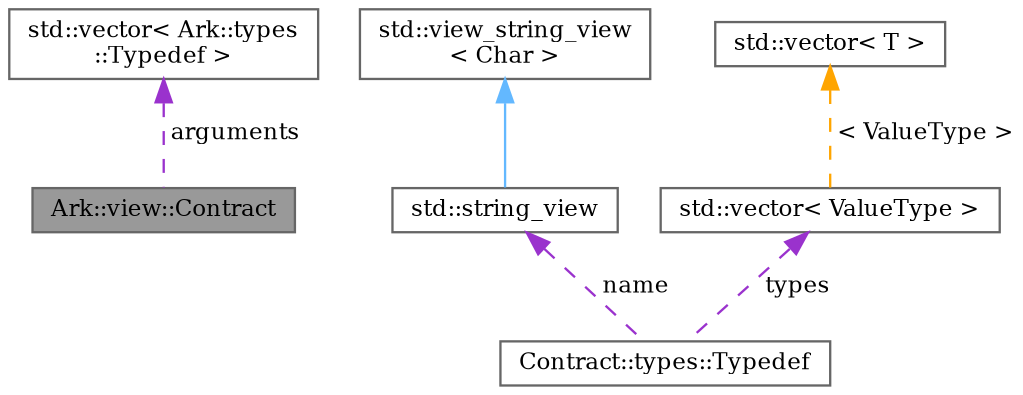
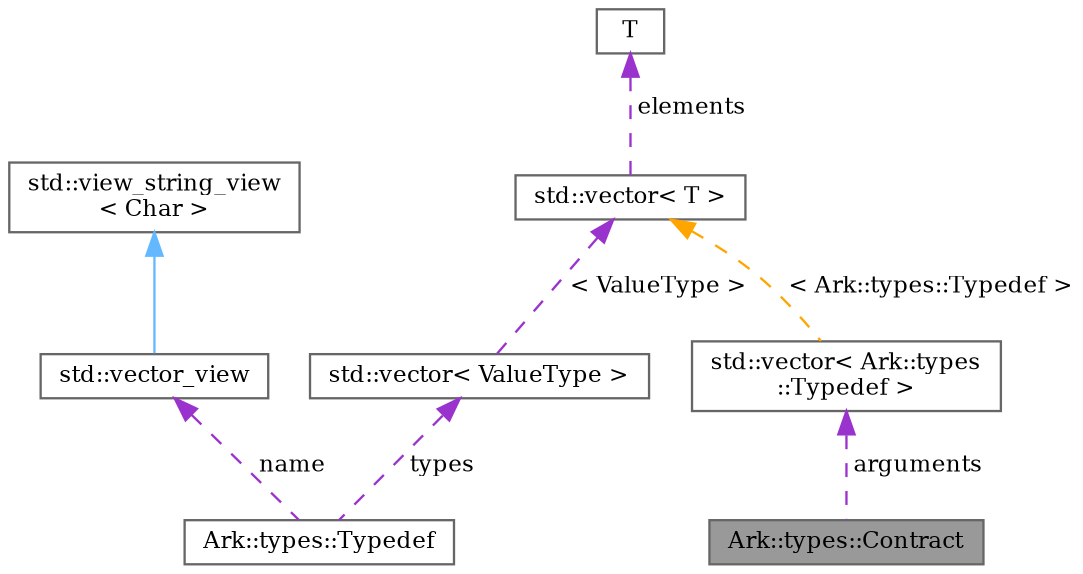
node "T": added
edge "std::vector< ValueType >" -> "std::vector< T >": color orange -> darkorchid3
node "Ark::view::Contract": label "Ark::view::Contract" -> "Ark::types::Contract"
node "std::string_view": label "std::string_view" -> "std::vector_view"
edge "std::vector< Ark::types ::Typedef >" -> "std::vector< T >": added, label "< Ark::types::Typedef >"
node "Contract::types::Typedef": label "Contract::types::Typedef" -> "Ark::types::Typedef"
